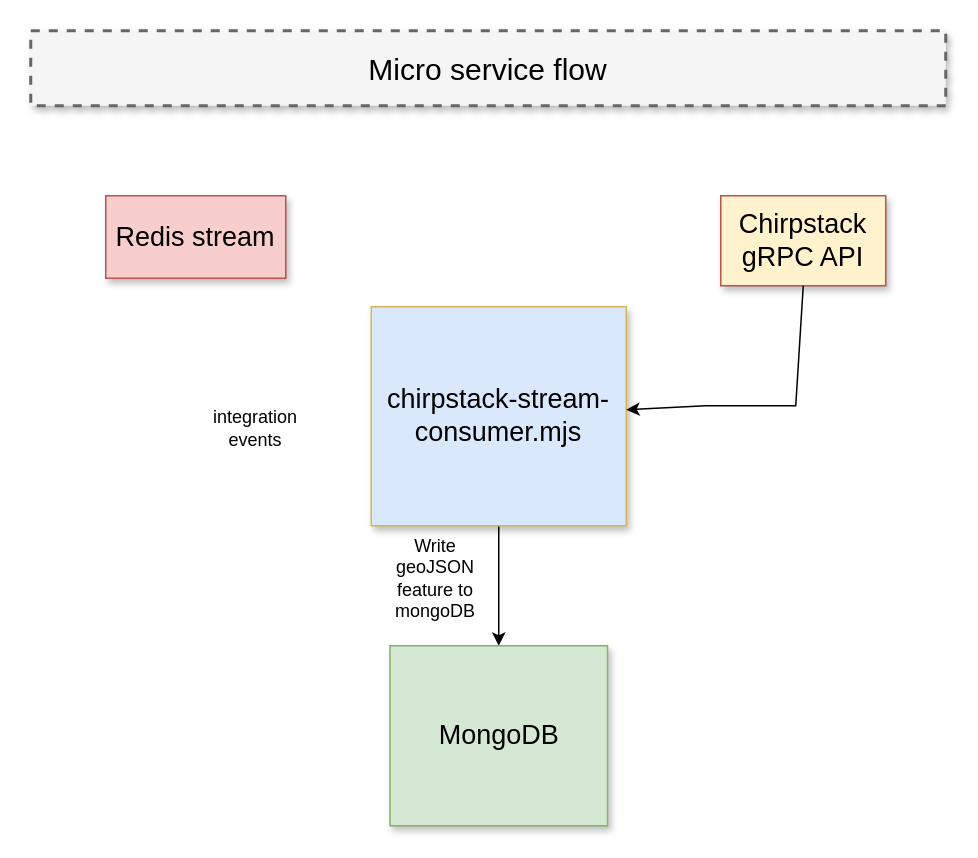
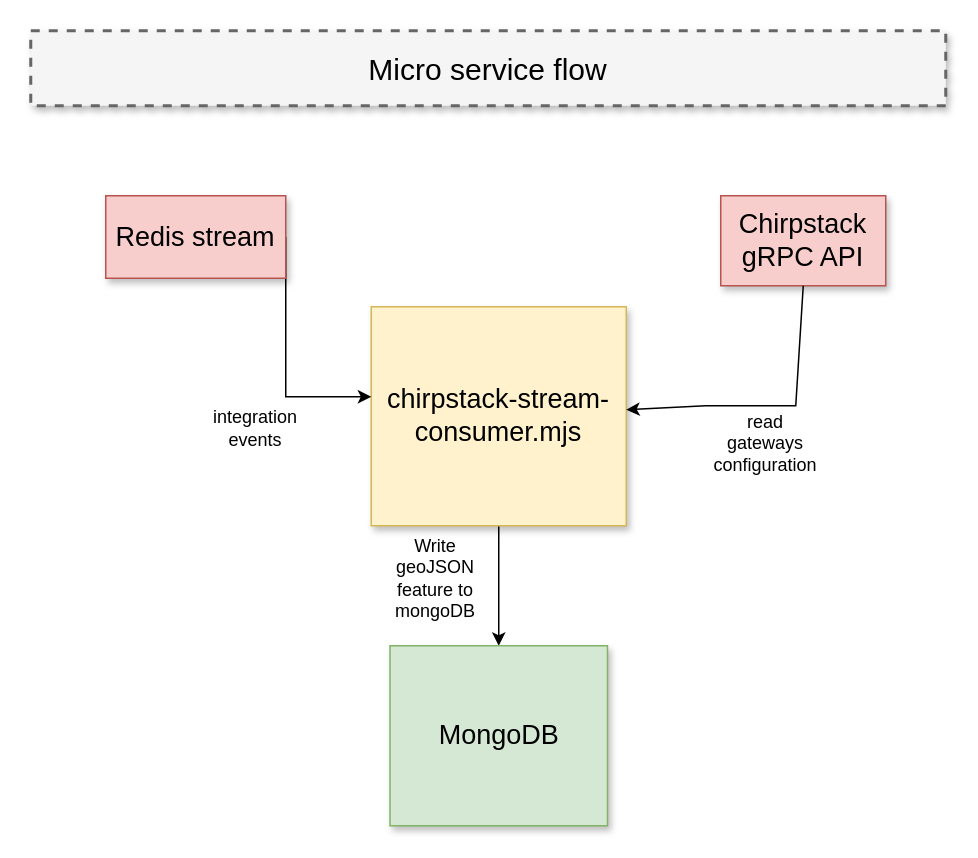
node "Chirpstack gRPC API": fillcolor #fff2cc -> #f8cecc
edge "Redis stream" -> "chirpstack-stream-consumer.mjs": added
node "chirpstack-stream-consumer.mjs": fillcolor #dae8fc -> #fff2cc
node "read gateways configuration": added
